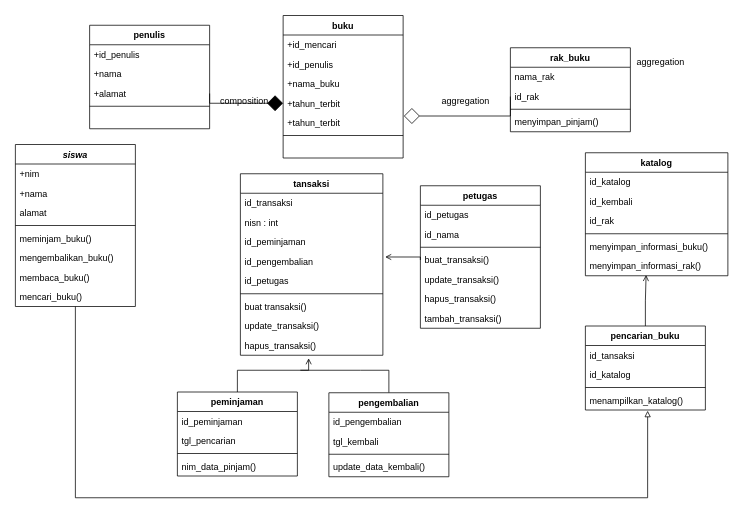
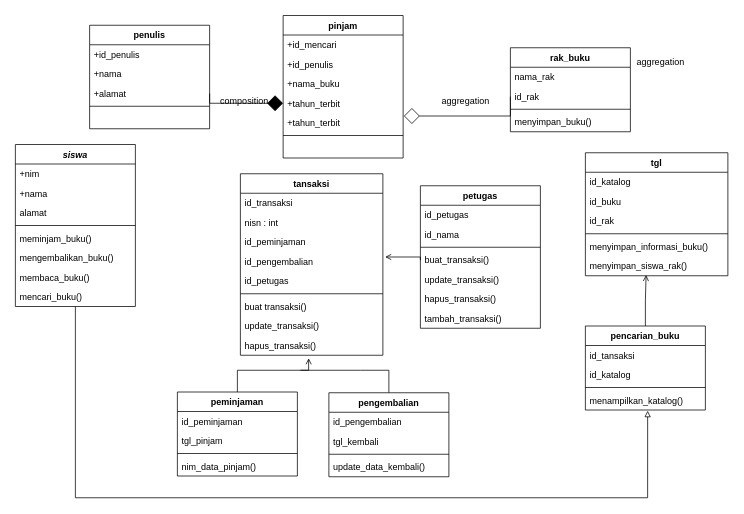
node "buku": label "buku" -> "pinjam"
node "menyimpan_pinjam()": label "menyimpan_pinjam()" -> "menyimpan_buku()"
node "katalog": label "katalog" -> "tgl"
node "id_kembali": label "id_kembali" -> "id_buku"
node "menyimpan_informasi_rak()": label "menyimpan_informasi_rak()" -> "menyimpan_siswa_rak()"
node "tgl_pencarian": label "tgl_pencarian" -> "tgl_pinjam"
